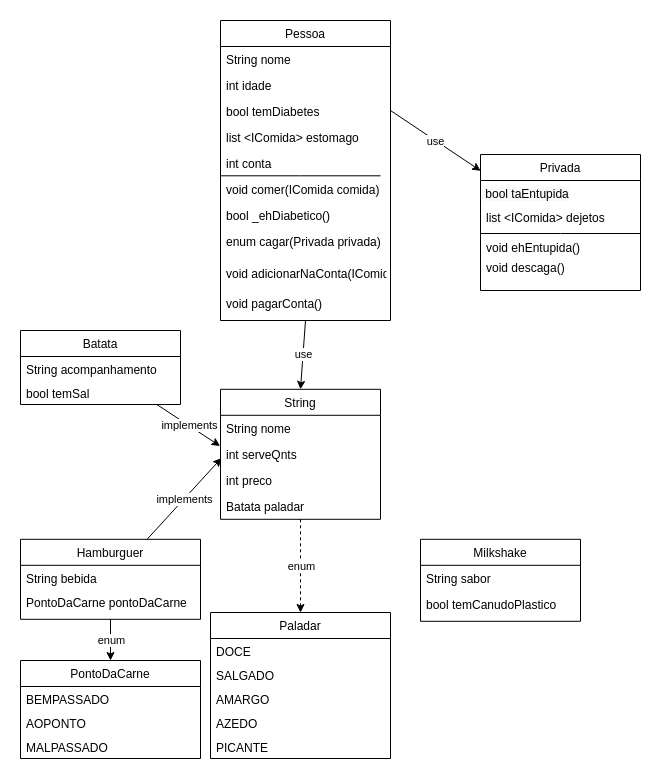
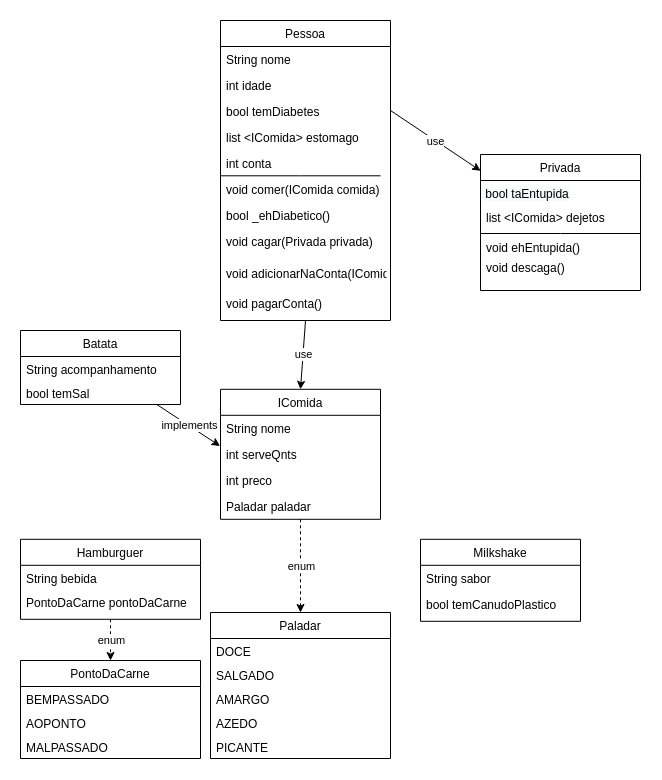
node "enum cagar(Privada privada)": label "enum cagar(Privada privada)" -> "void cagar(Privada privada)"
node "String": label "String" -> "IComida"
edge "Hamburguer" -> "int serveQnts": removed, label "implements"
node "Batata paladar": label "Batata paladar" -> "Paladar paladar"
edge "Hamburguer" -> "PontoDaCarne": style solid -> dashed
